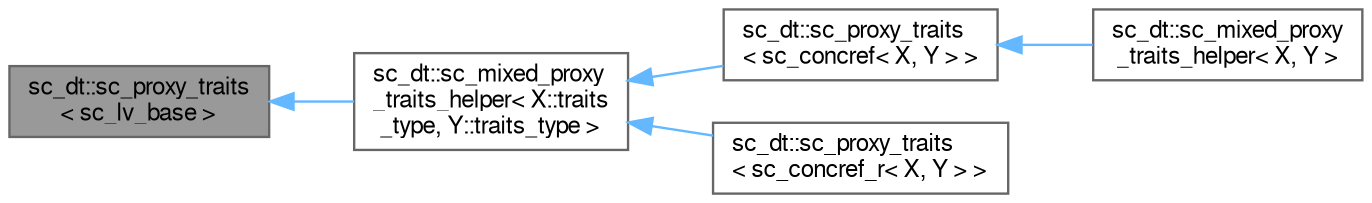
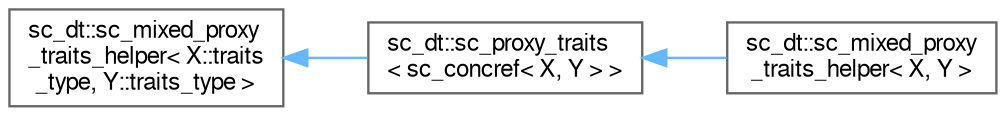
node "sc_dt::sc_proxy_traits < sc_lv_base >": removed
node "sc_dt::sc_proxy_traits < sc_concref_r< X, Y > >": removed
